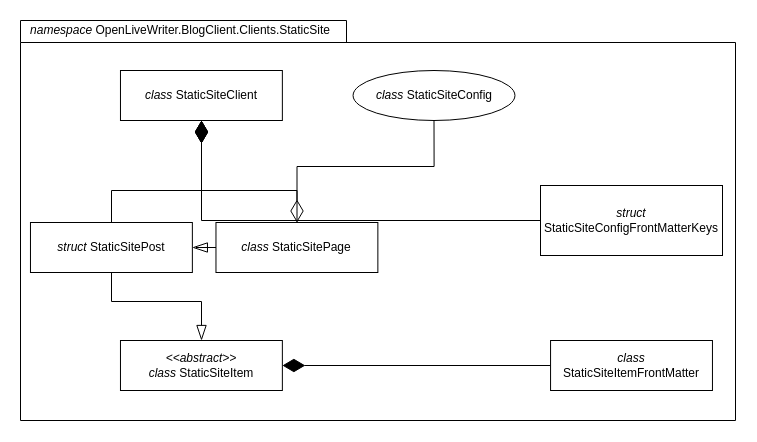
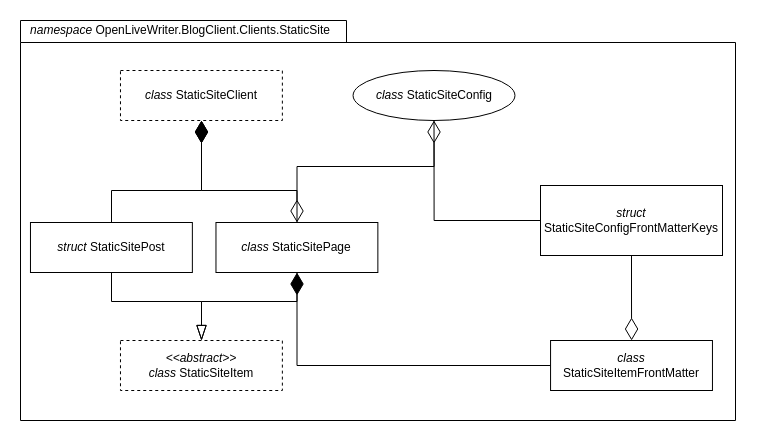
node "class StaticSiteClient": style solid -> dashed
edge "struct StaticSiteConfigFrontMatterKeys" -> "class StaticSiteClient": now "struct StaticSiteConfigFrontMatterKeys" -> "class StaticSiteConfig"
edge "class StaticSitePage" -> "struct StaticSitePost": now "class StaticSitePage" -> "<<abstract>> class StaticSiteItem"
edge "struct StaticSiteConfigFrontMatterKeys" -> "class StaticSiteItemFrontMatter": added
node "<<abstract>> class StaticSiteItem": style solid -> dashed
edge "class StaticSiteItemFrontMatter" -> "<<abstract>> class StaticSiteItem": now "class StaticSiteItemFrontMatter" -> "class StaticSitePage"
